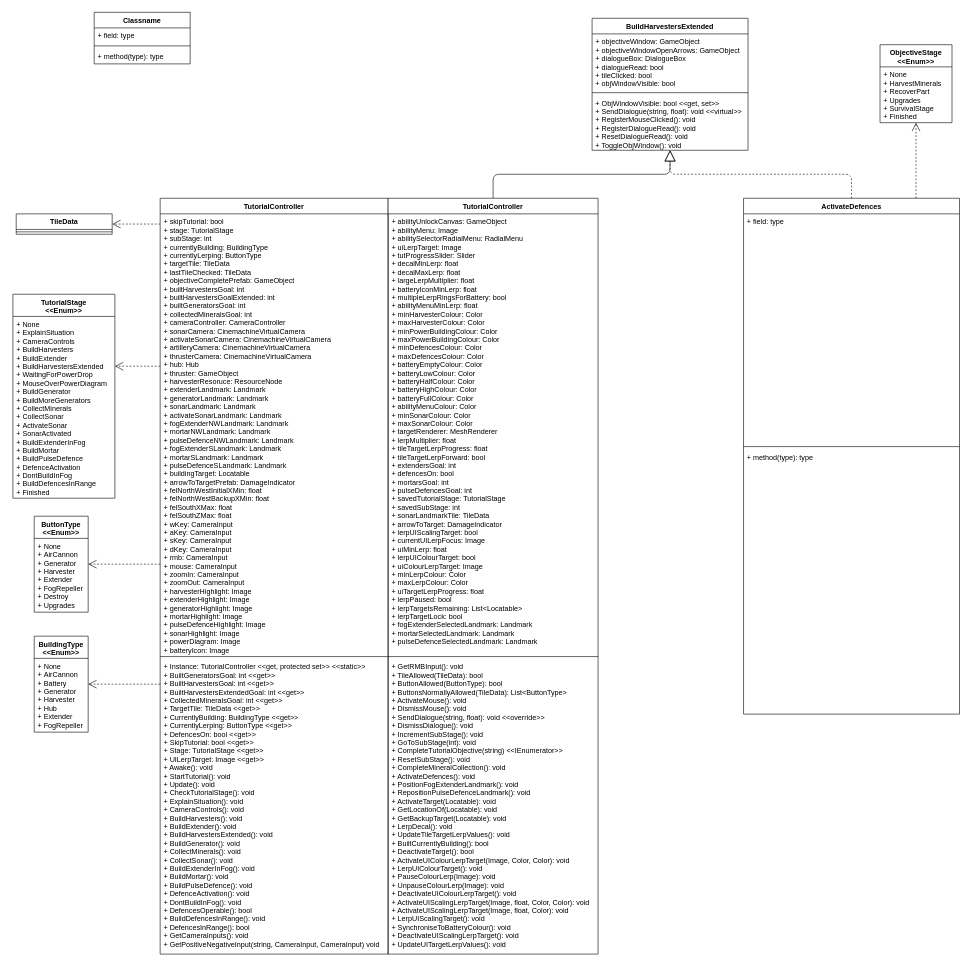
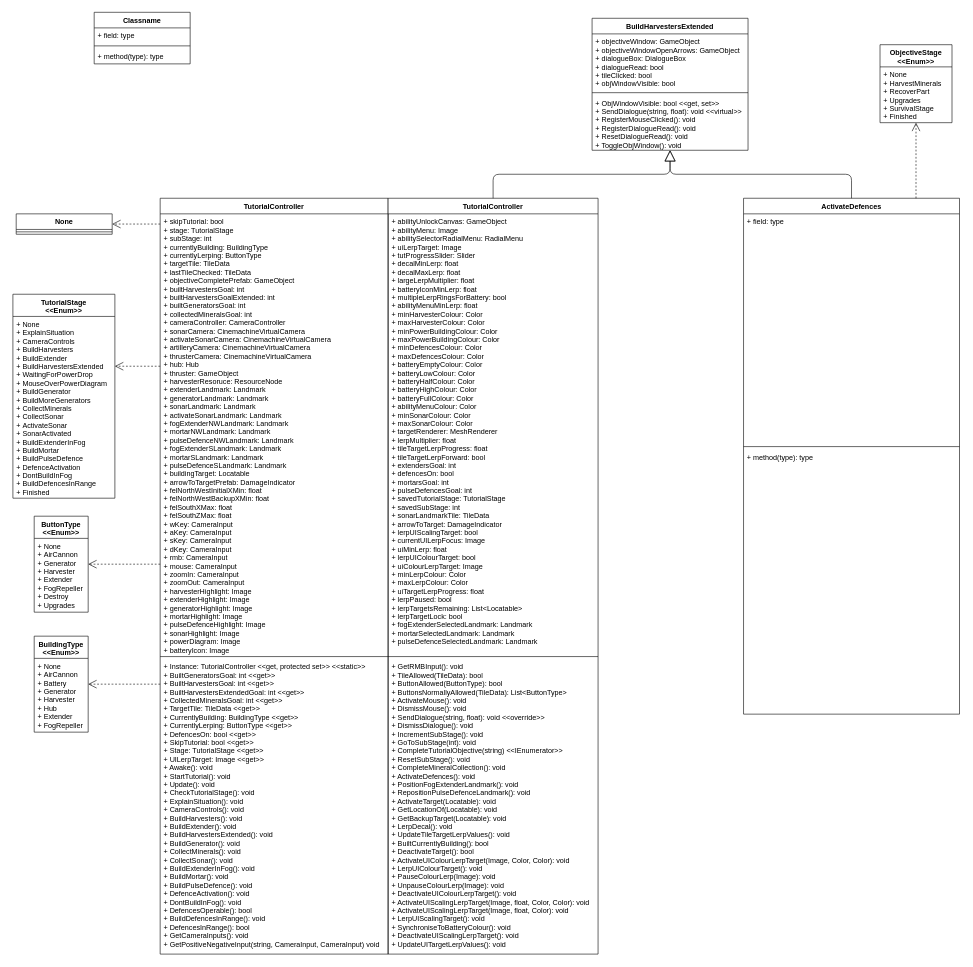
edge "ActivateDefences" -> "BuildHarvestersExtended": style dashed -> solid
node "TileData": label "TileData" -> "None"
